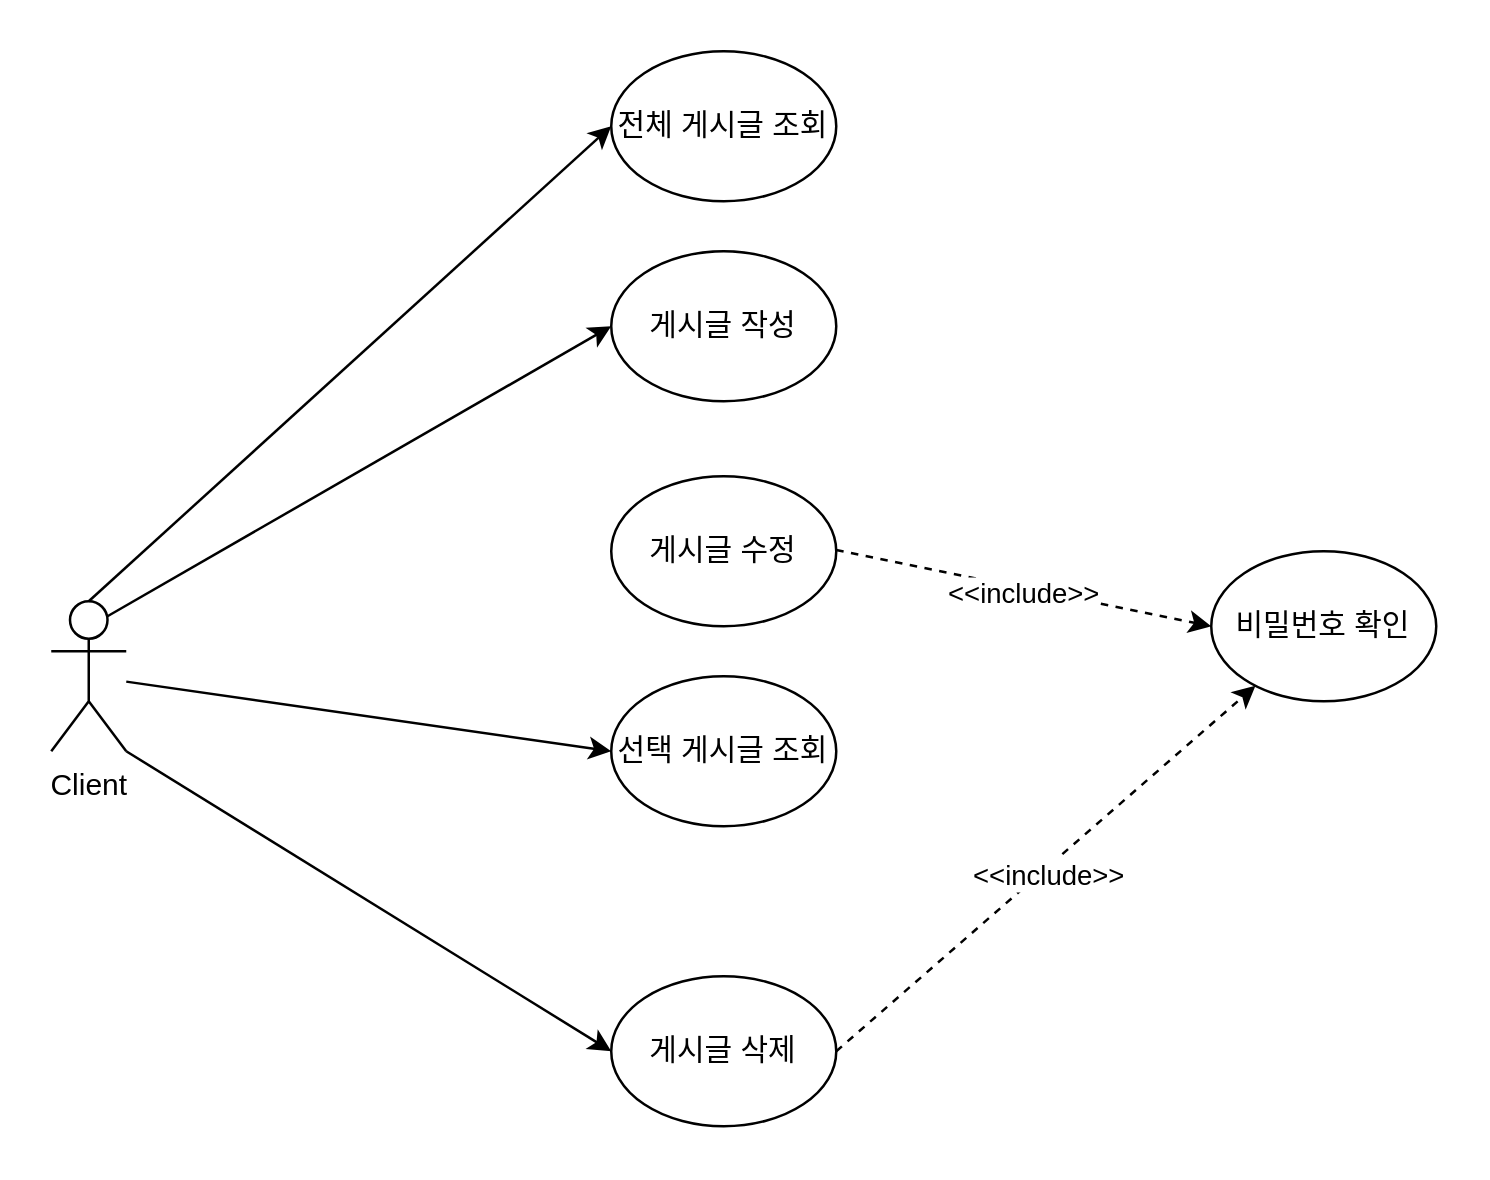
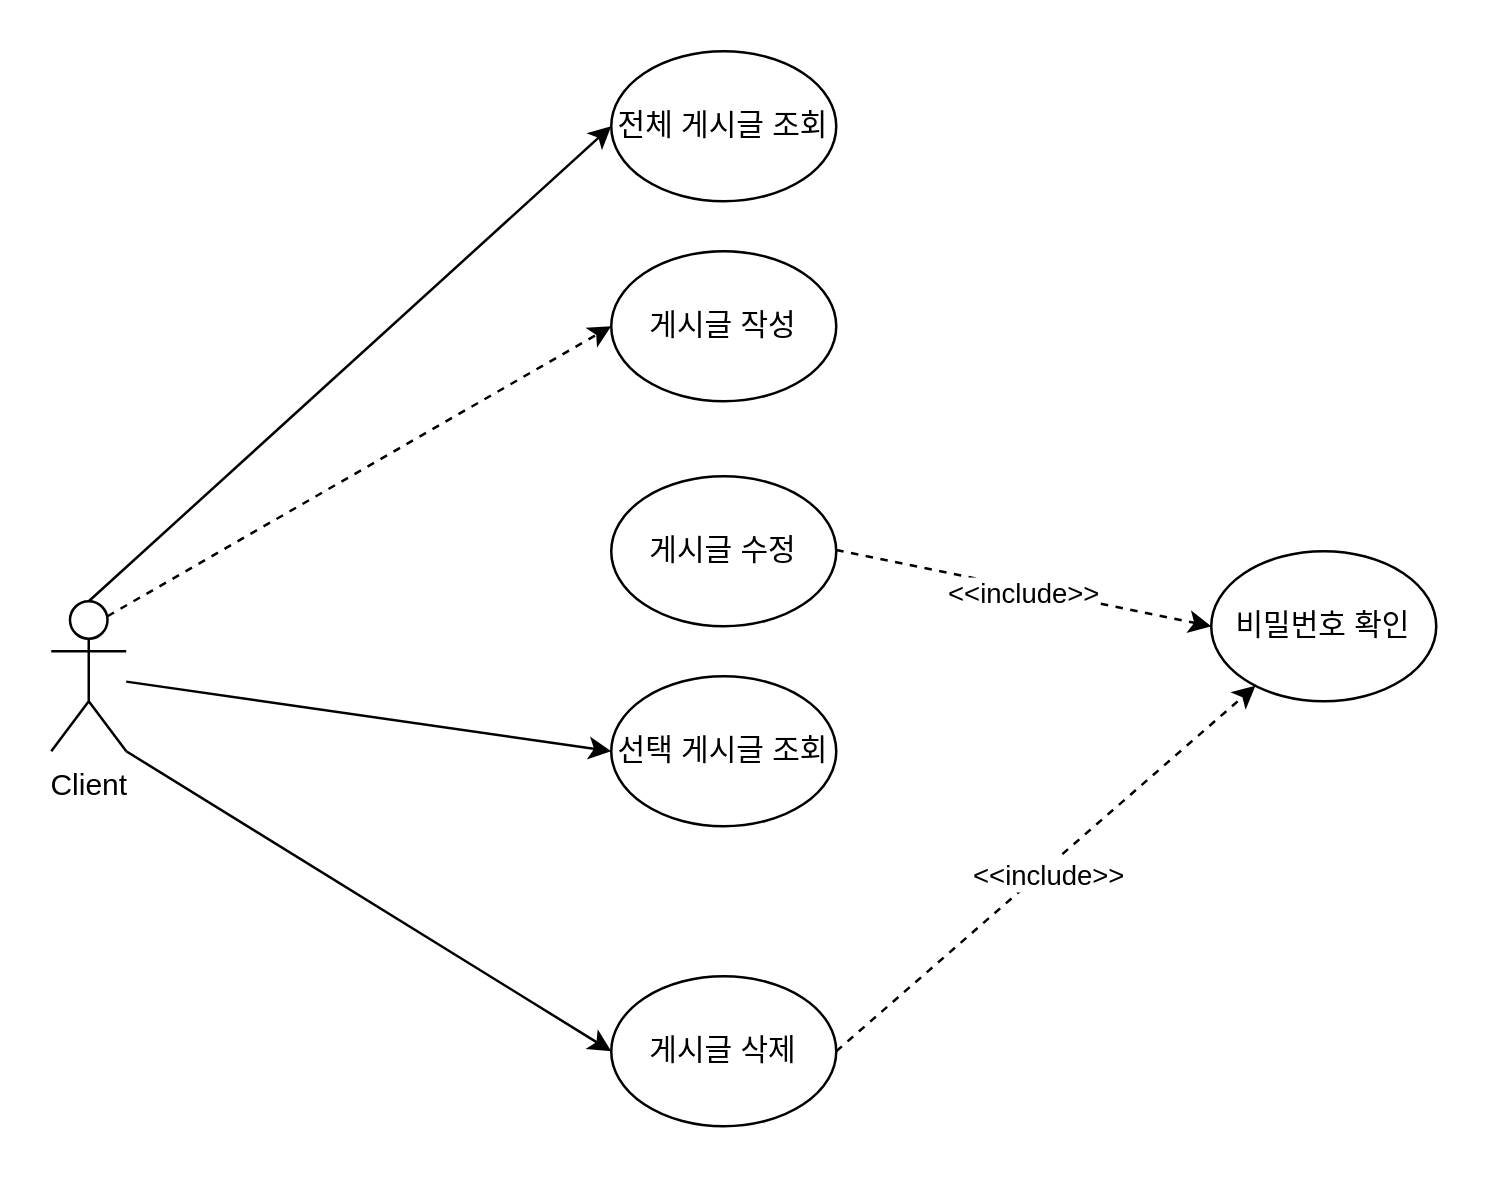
edge "Client" -> "게시글 작성": style solid -> dashed
